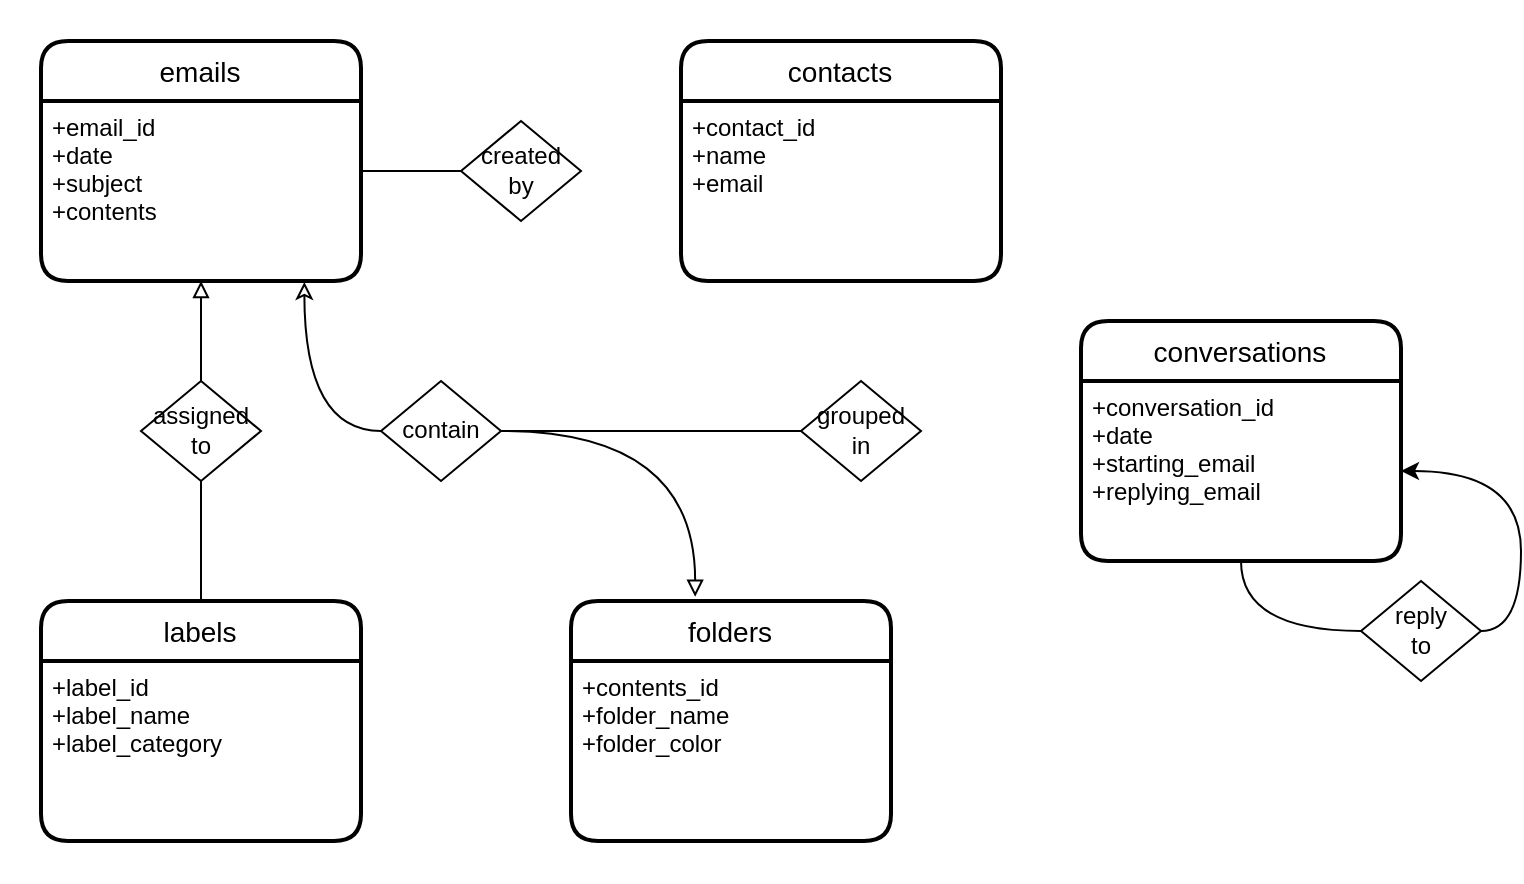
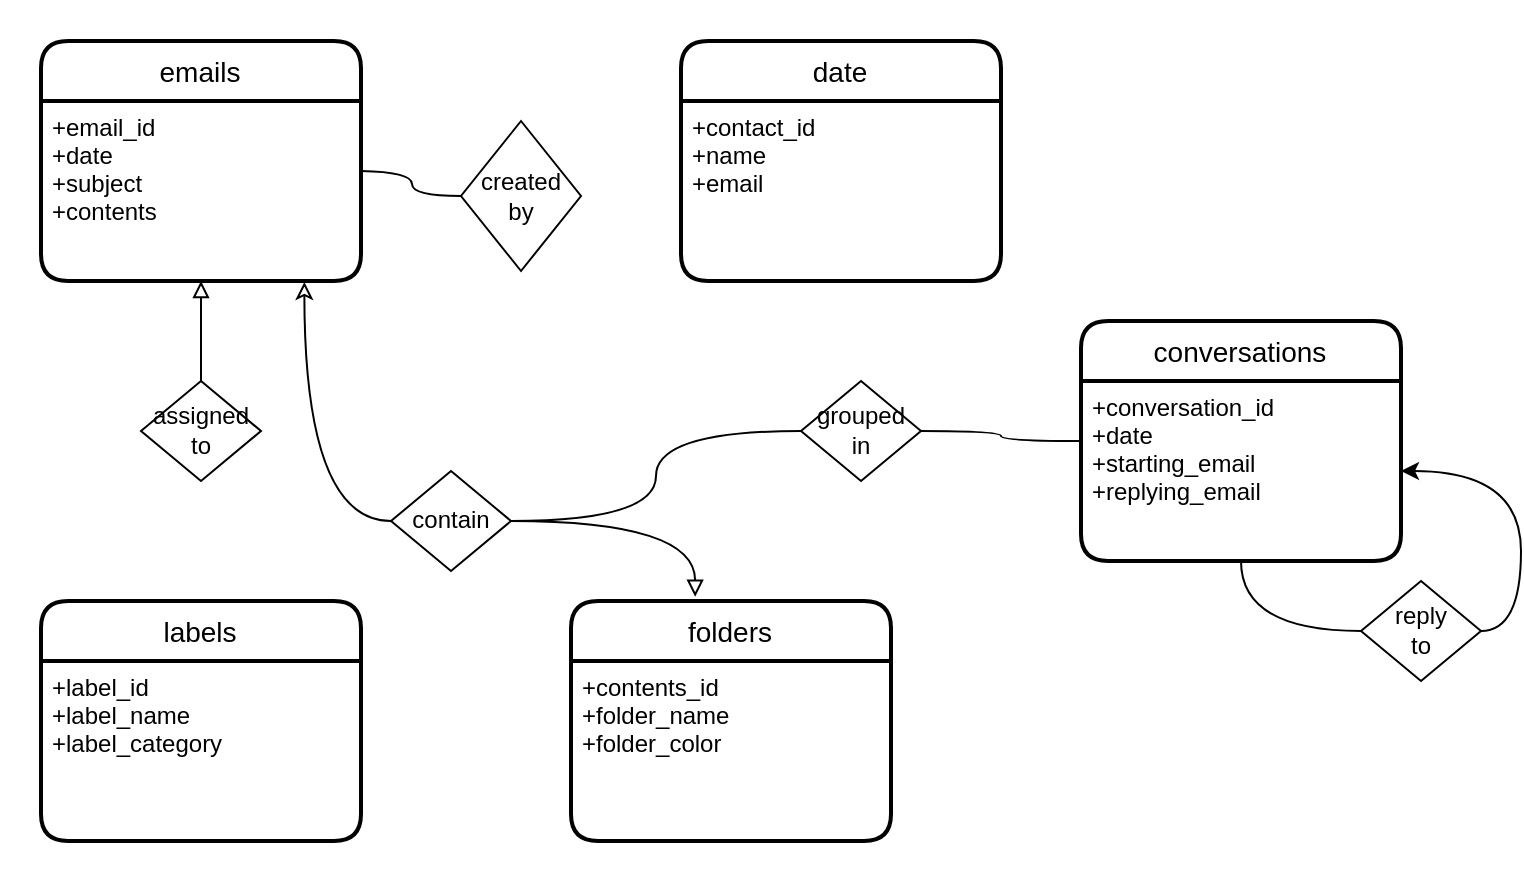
node "contacts": label "contacts" -> "date"
node "created by": size 120x100 -> 120x150
node "contain": moved (441, 431) -> (451, 521)
edge "grouped in" -- "conversations": added
edge "assigned to" -- "labels": removed
